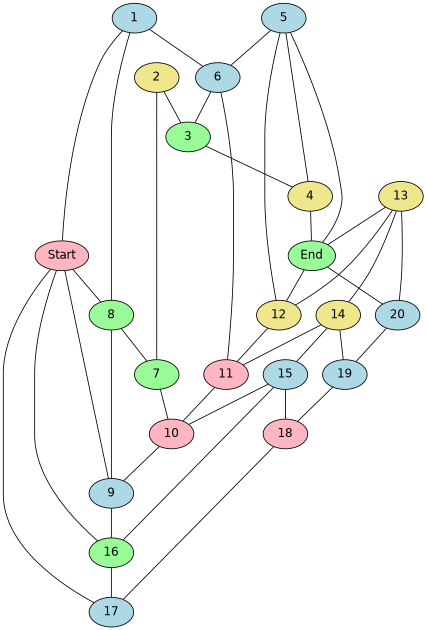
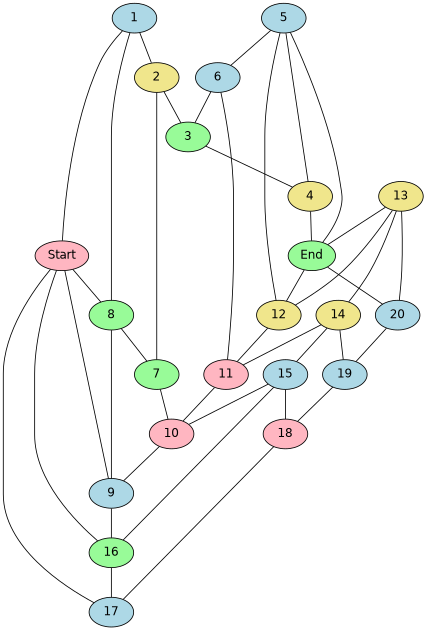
edge "1" -- "6": now "1" -- "2"
